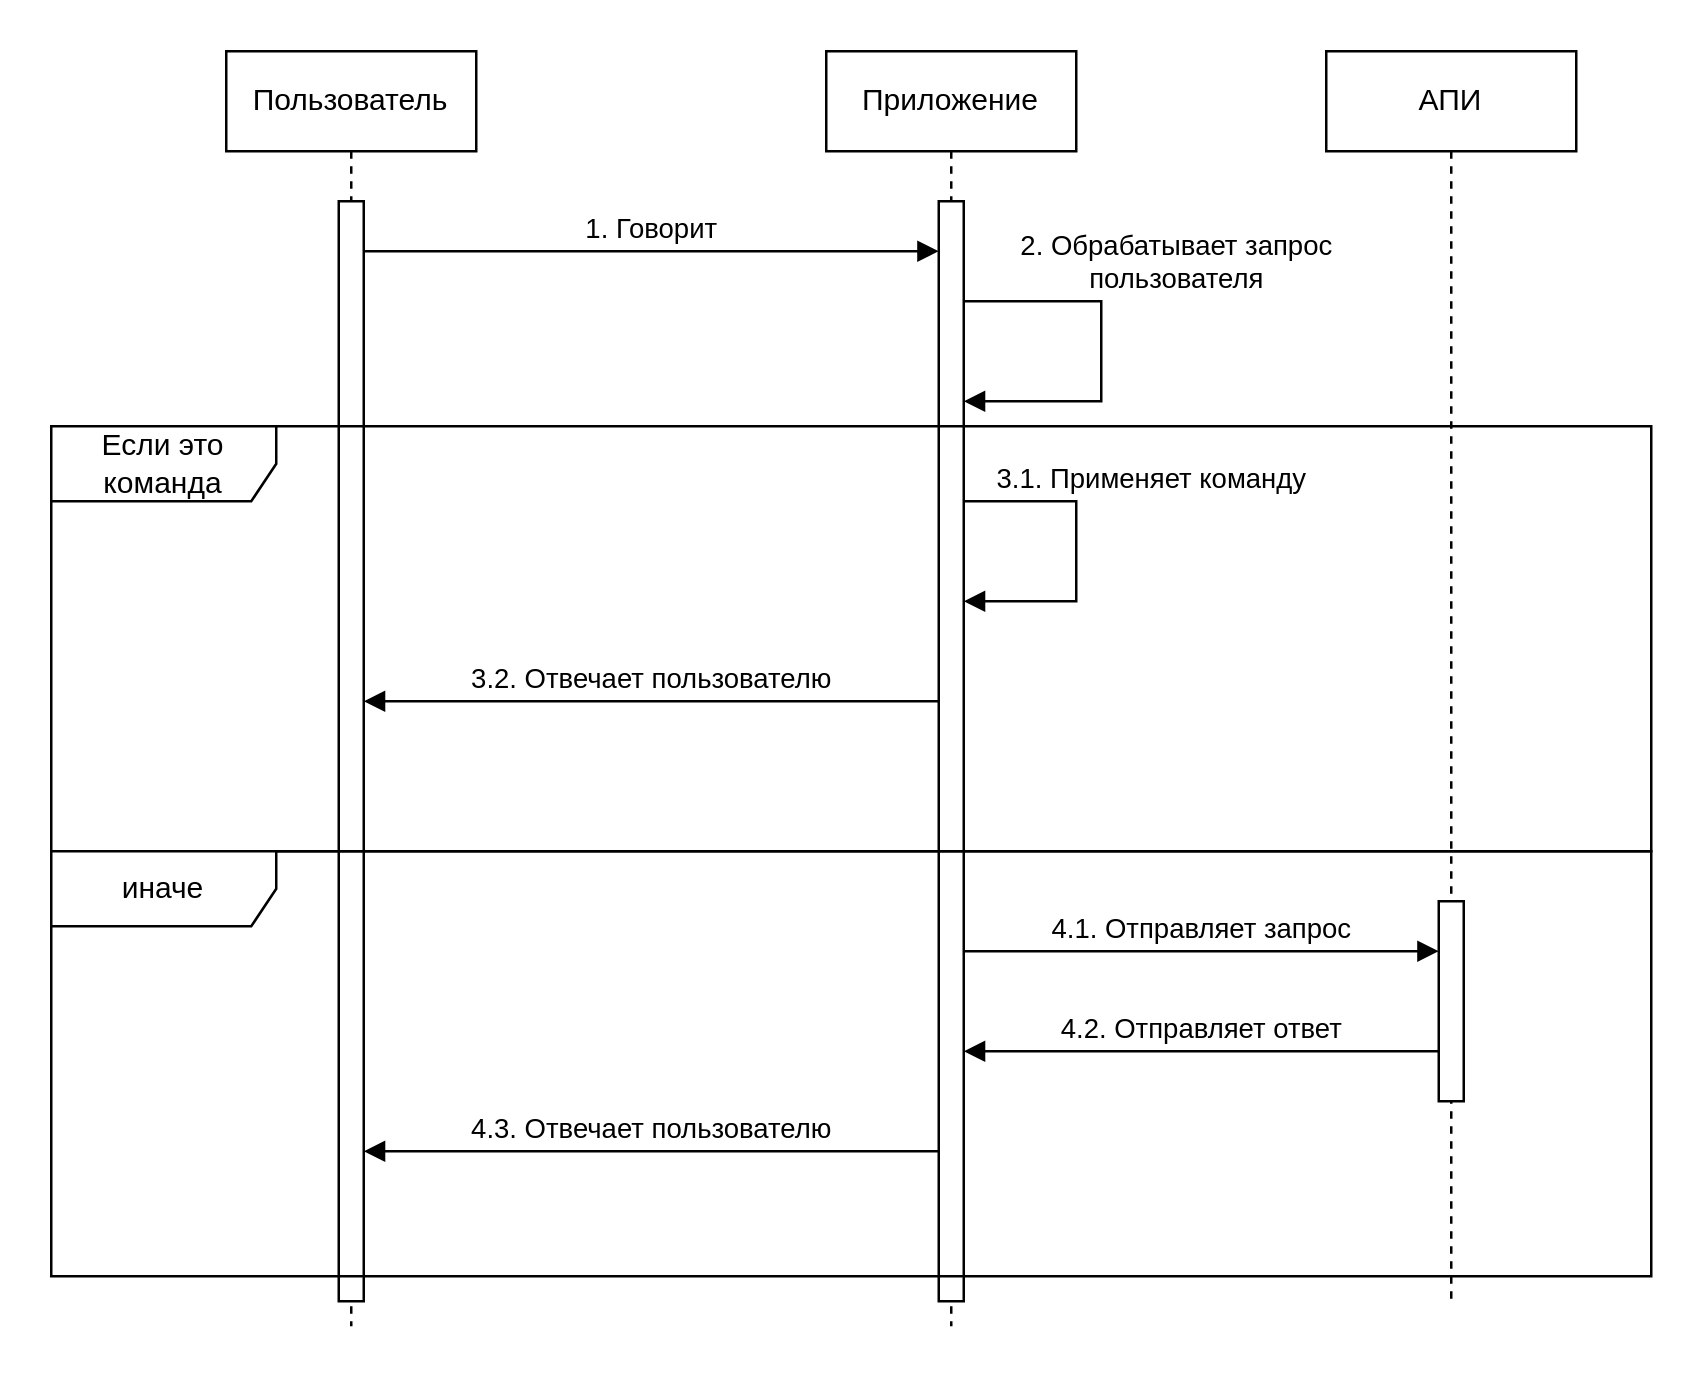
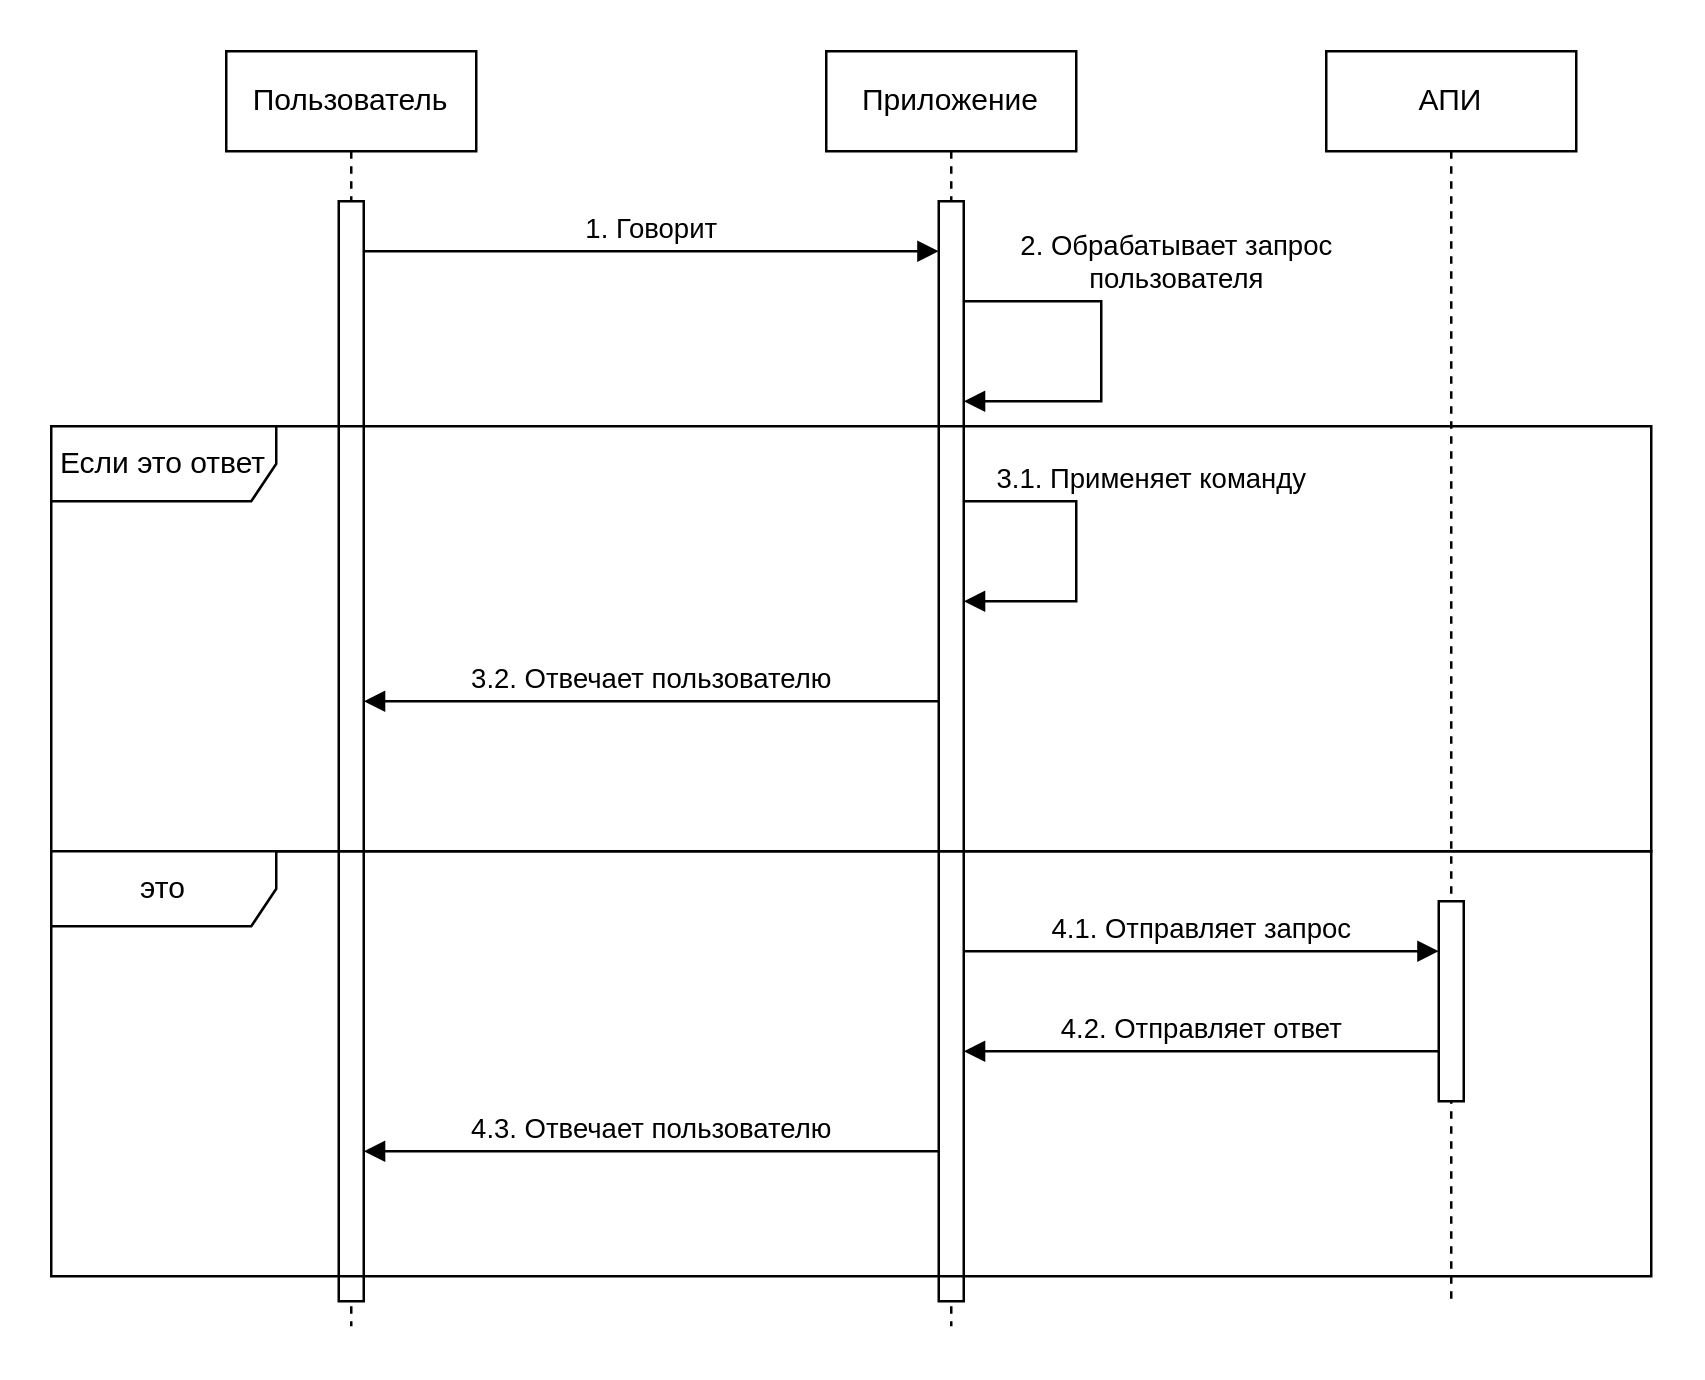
node "Если это команда": label "Если это команда" -> "Если это ответ"
node "иначе": label "иначе" -> "это"
